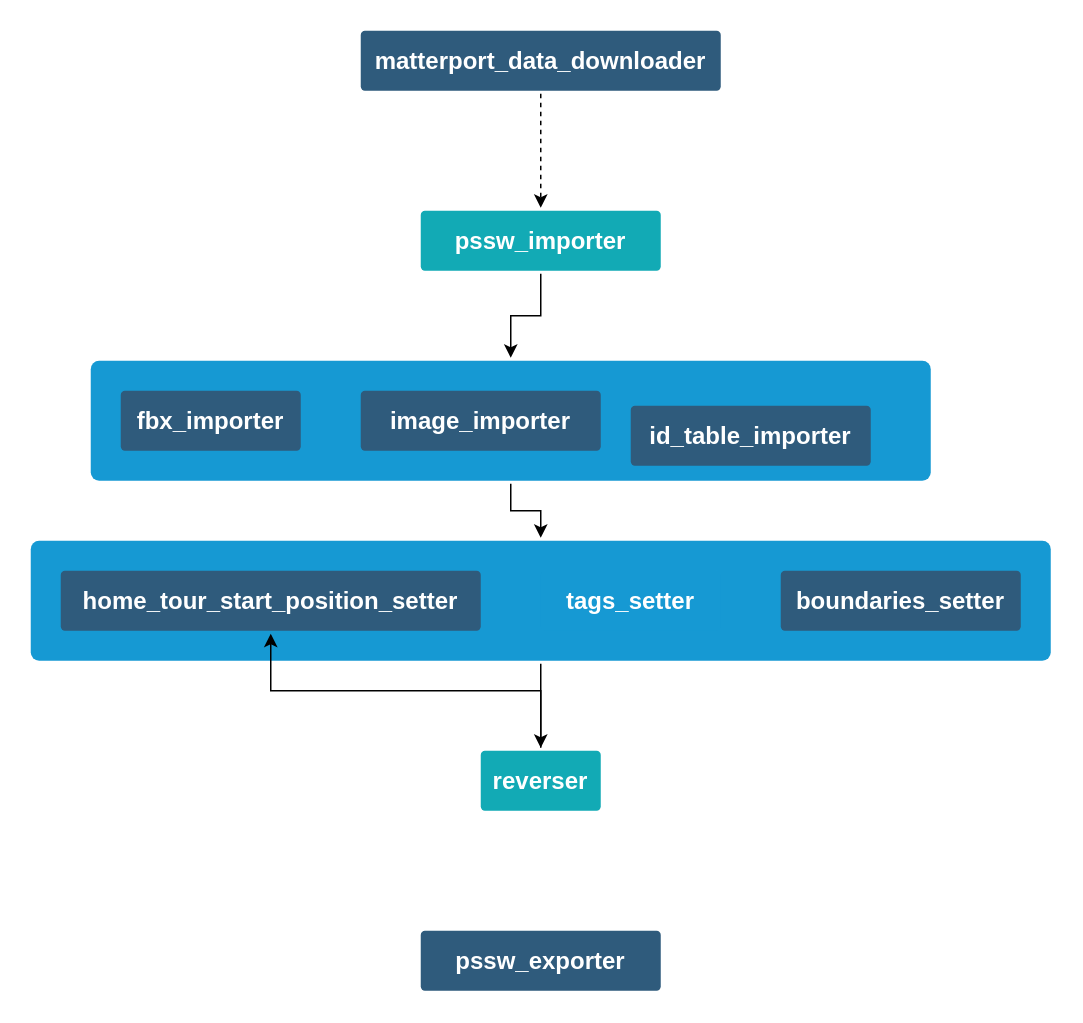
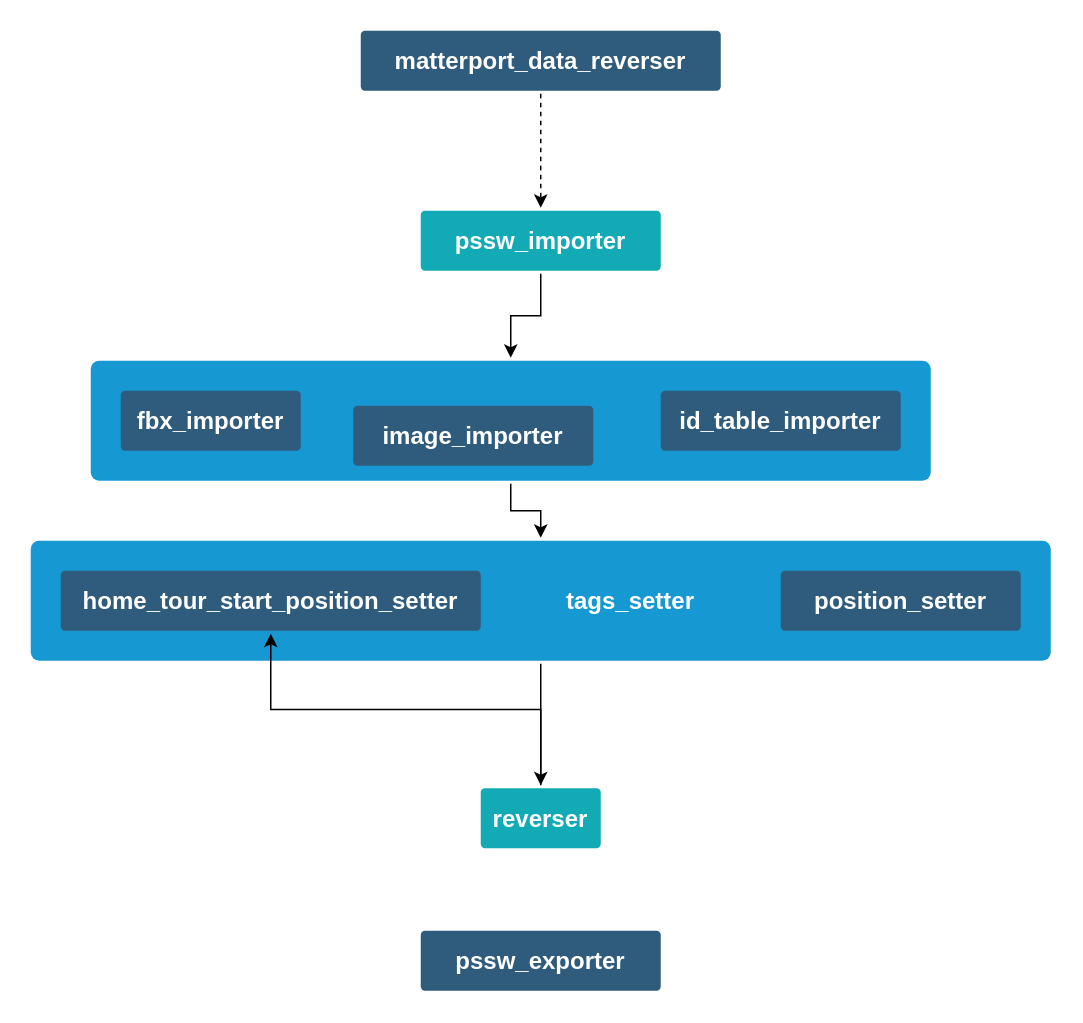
node "matterport_data_downloader": label "matterport_data_downloader" -> "matterport_data_reverser"
node "image_importer": moved (481, 421) -> (473, 436)
node "id_table_importer": moved (751, 436) -> (781, 421)
node "boundaries_setter": label "boundaries_setter" -> "position_setter"
node "reverser": moved (541, 781) -> (541, 818)
